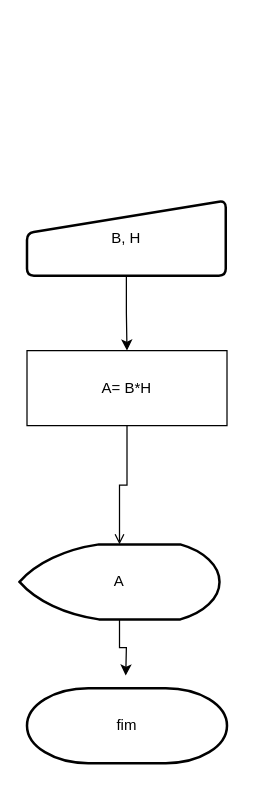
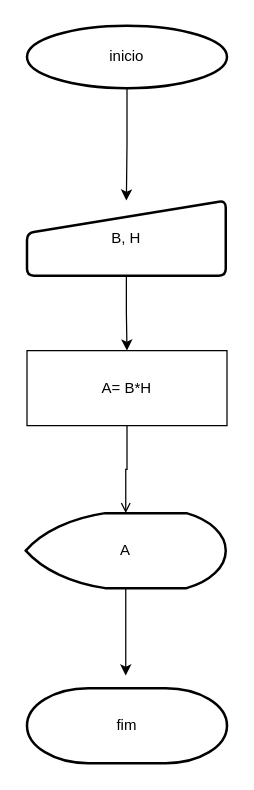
node "inicio": added
edge "inicio" -> "B, H": added
node "A": moved (119, 582) -> (126, 551)
